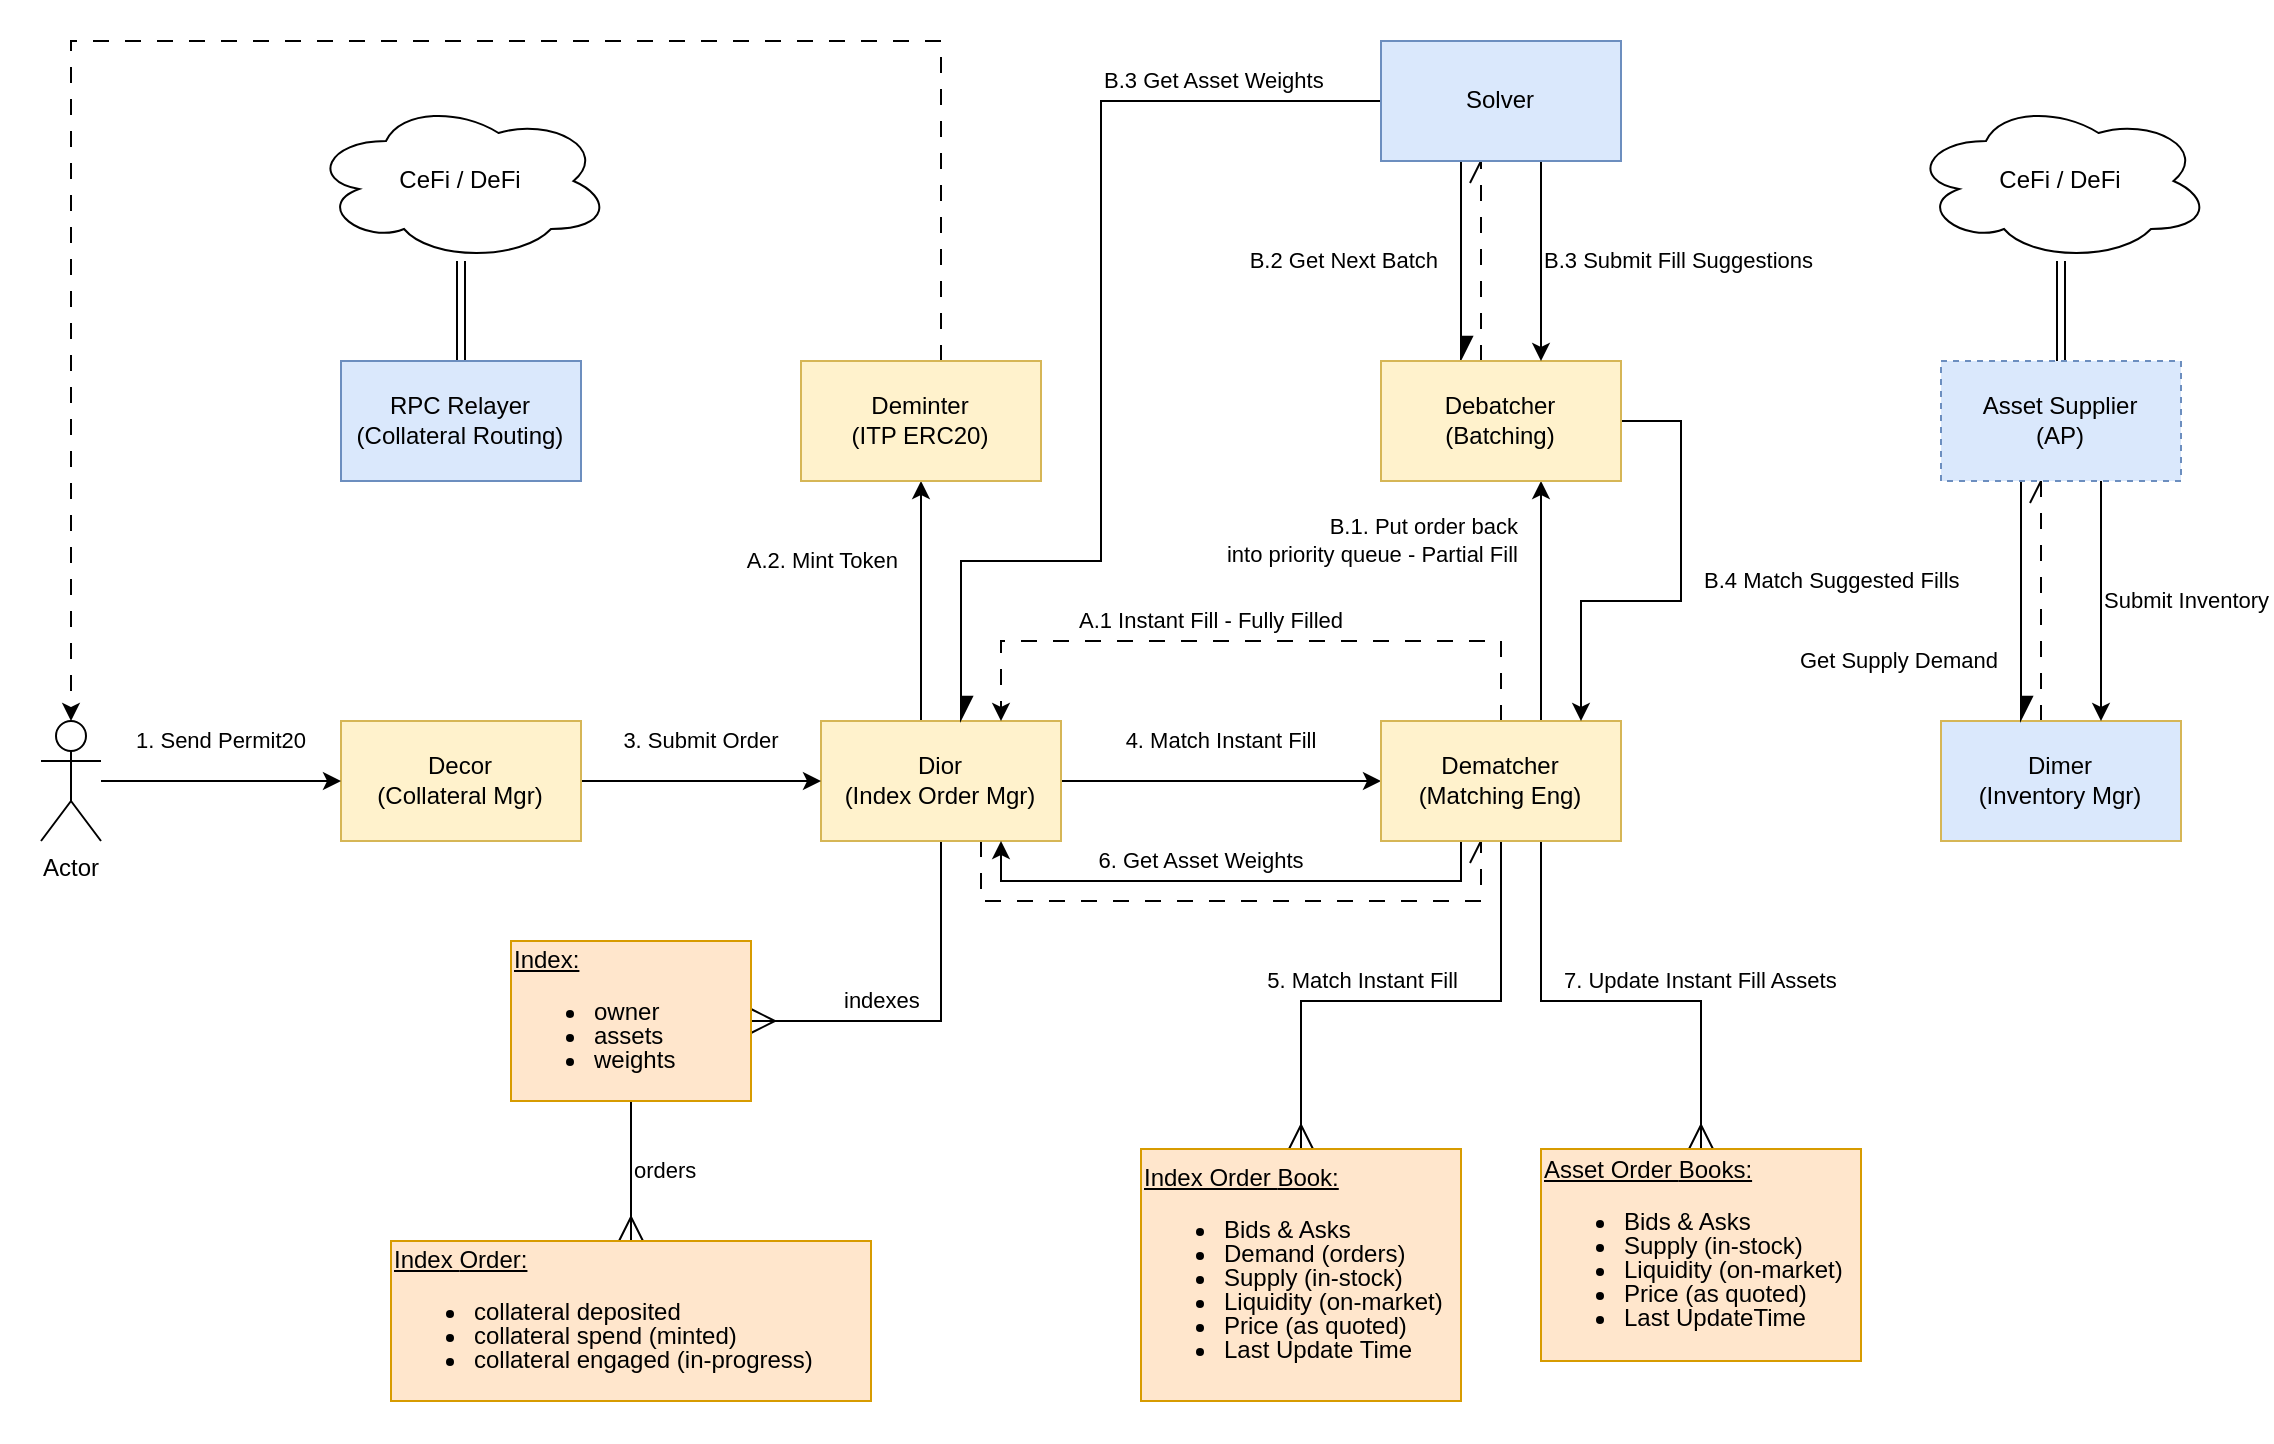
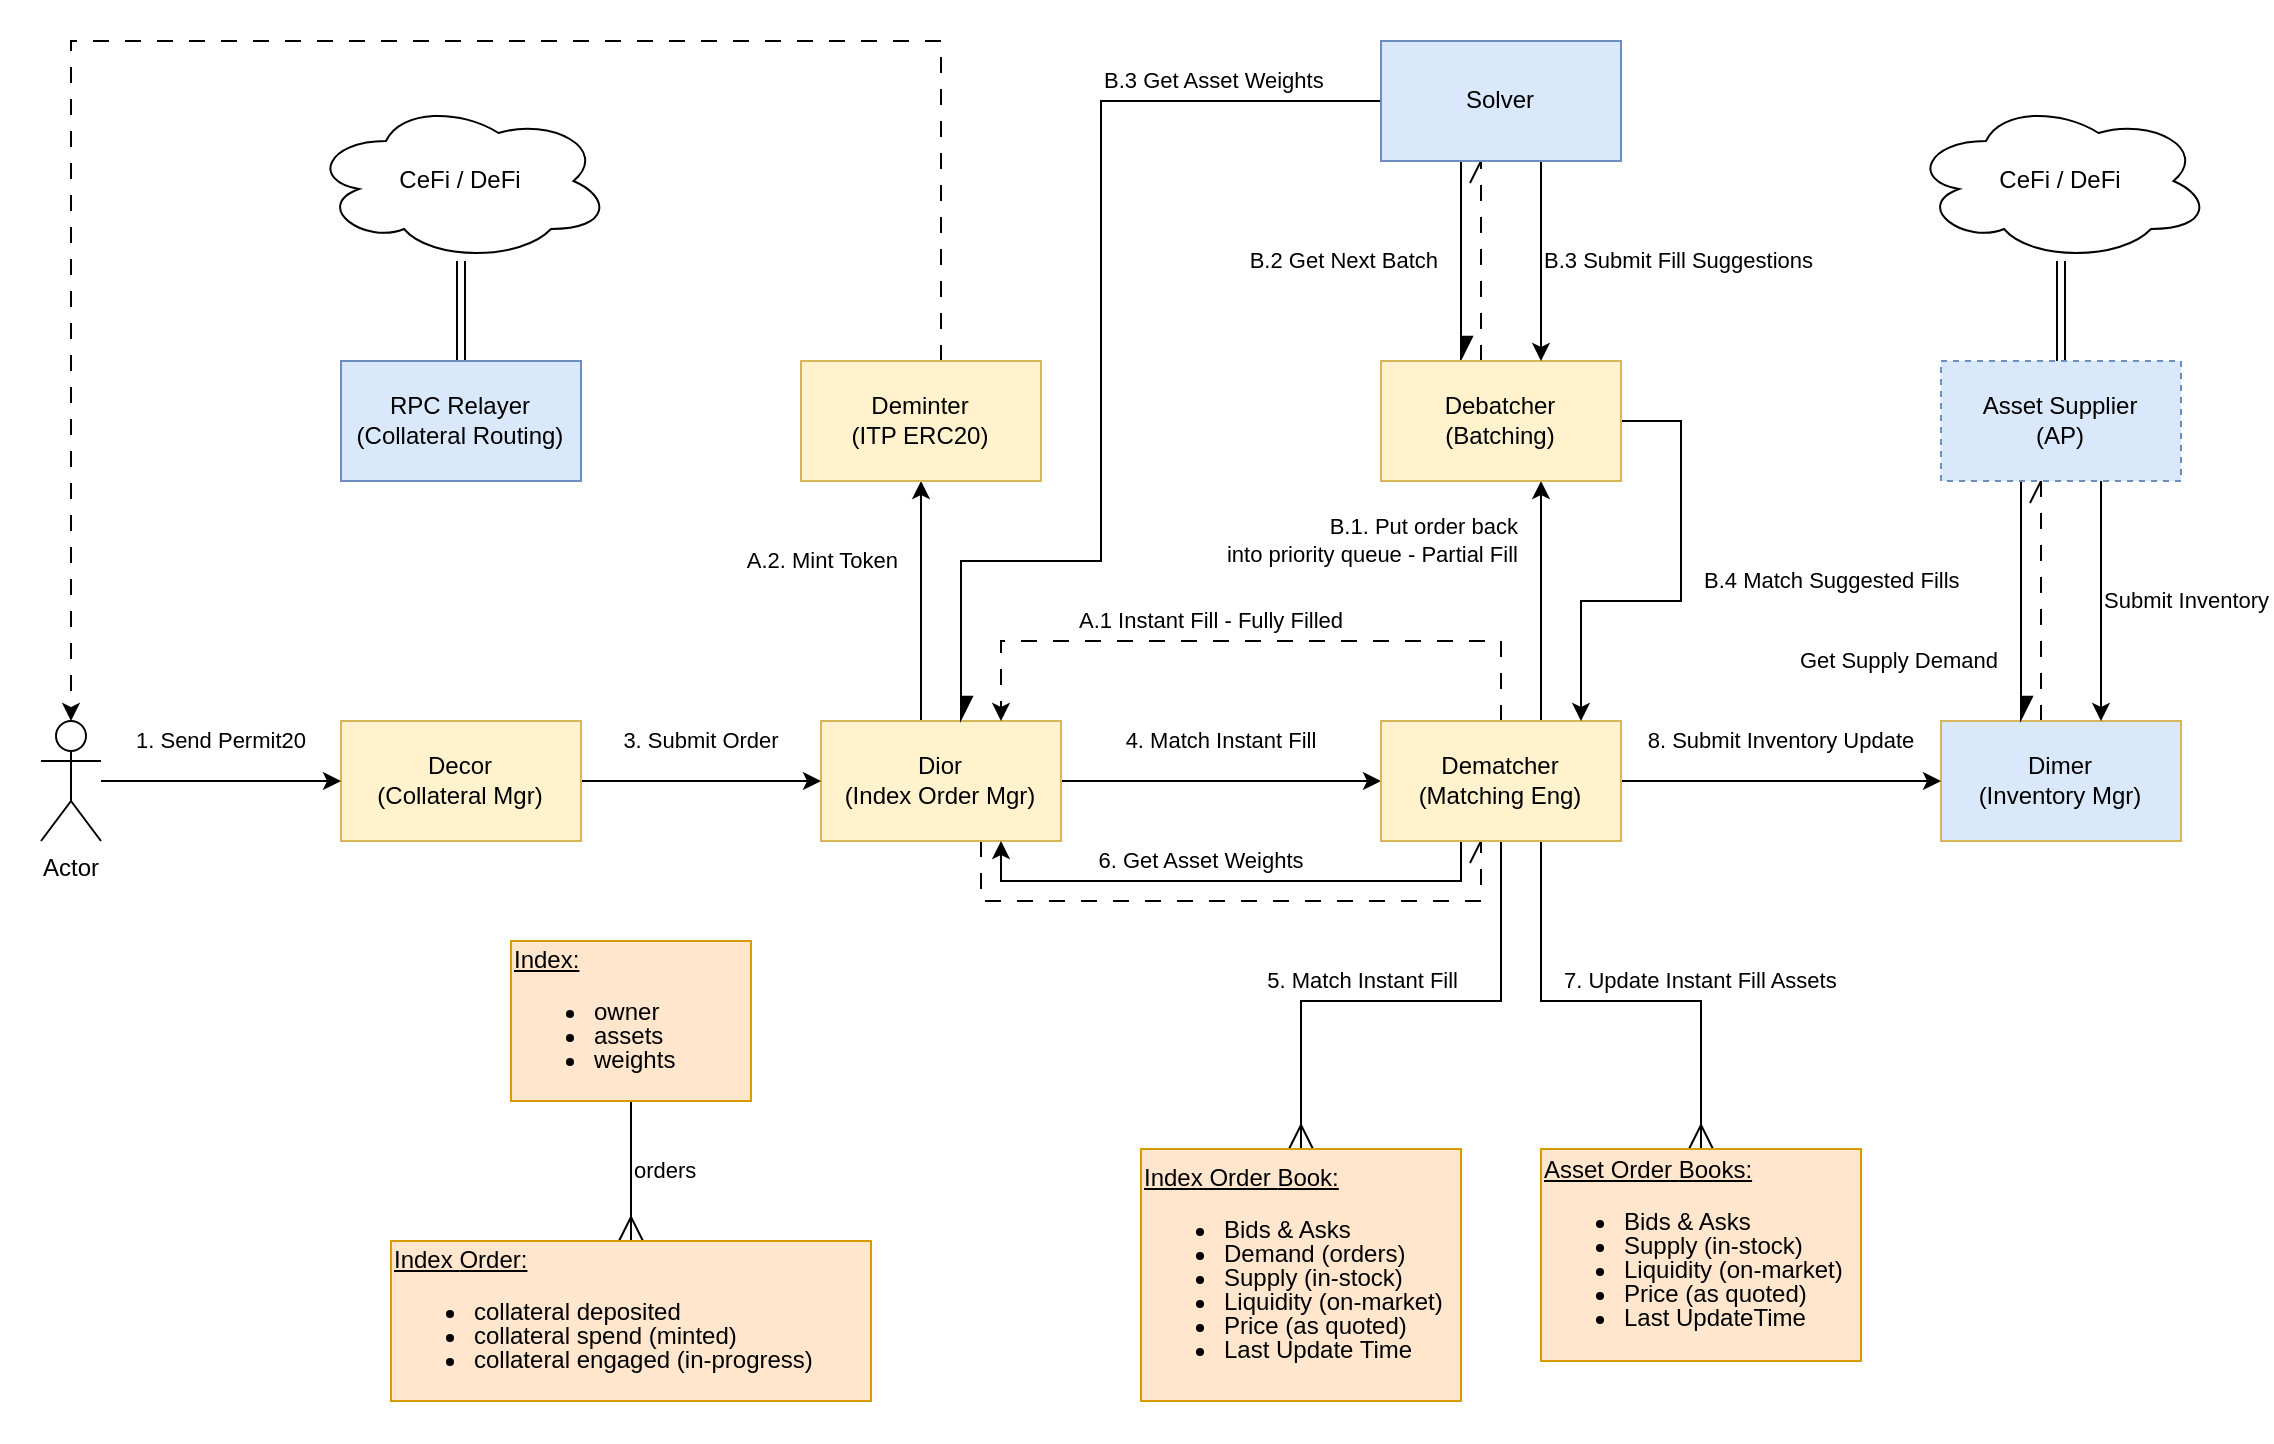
edge "Dematcher (Matching Eng)" -> "Dimer (Inventory Mgr)": added, label "8. Submit Inventory Update"
edge "Dior (Index Order Mgr)" -> "Index: owner assets weights": removed, label "indexes"
